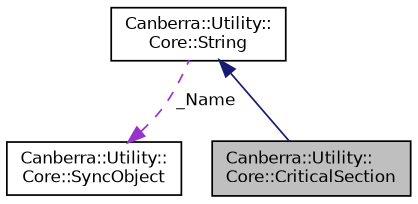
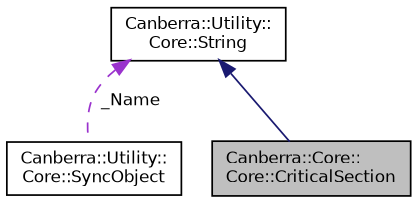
edge "Canberra::Utility:: Core::String" -> "Canberra::Utility:: Core::SyncObject": reversed
node "Canberra::Utility:: Core::CriticalSection": label "Canberra::Utility:: Core::CriticalSection" -> "Canberra::Core:: Core::CriticalSection"
